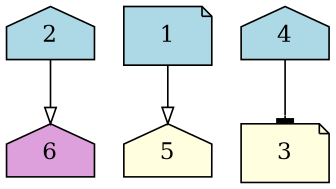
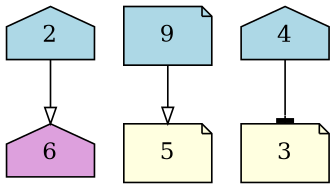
node "1": label "1" -> "9"
node "5": shape house -> note
